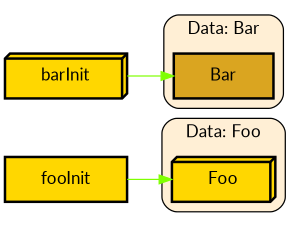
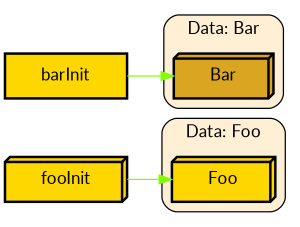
node "barInit": shape box3d -> box
node "Bar": shape box -> box3d
node "fooInit": shape box -> box3d
